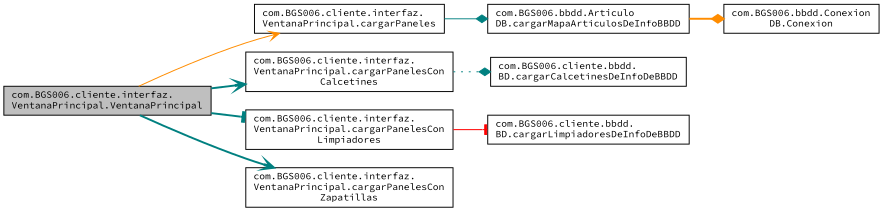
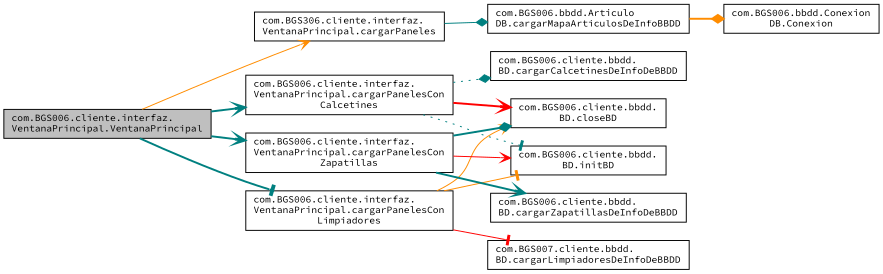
node "com.BGS006.cliente.interfaz. VentanaPrincipal.cargarPaneles": label "com.BGS006.cliente.interfaz. VentanaPrincipal.cargarPaneles" -> "com.BGS306.cliente.interfaz. VentanaPrincipal.cargarPaneles"
node "com.BGS006.cliente.bbdd. BD.closeBD": added
node "com.BGS006.cliente.bbdd. BD.cargarLimpiadoresDeInfoDeBBDD": label "com.BGS006.cliente.bbdd. BD.cargarLimpiadoresDeInfoDeBBDD" -> "com.BGS007.cliente.bbdd. BD.cargarLimpiadoresDeInfoDeBBDD"
node "com.BGS006.cliente.bbdd. BD.initBD": added
node "com.BGS006.cliente.bbdd. BD.cargarZapatillasDeInfoDeBBDD": added
